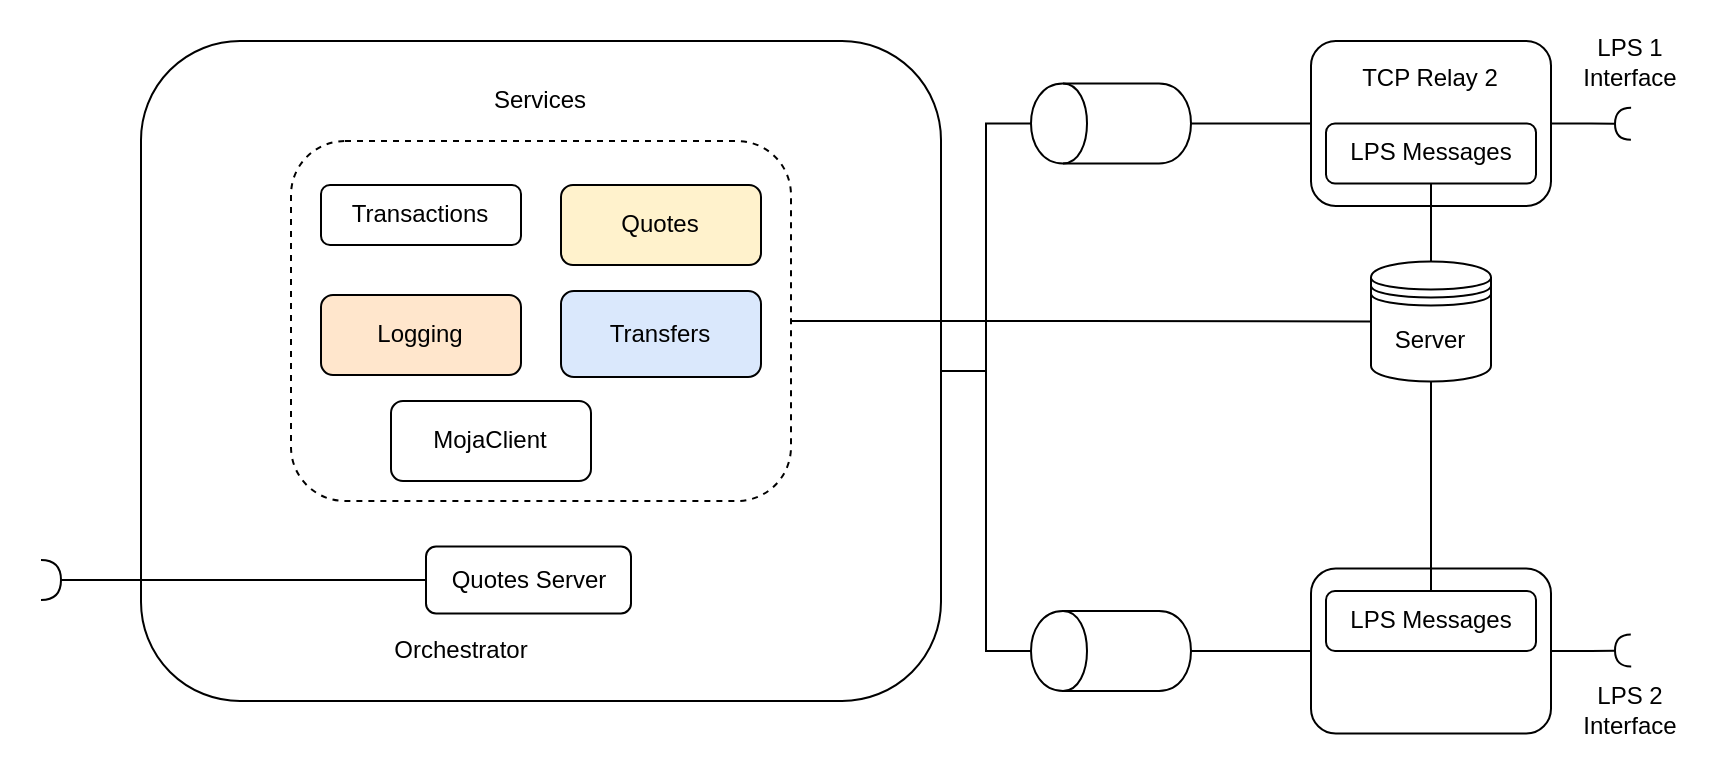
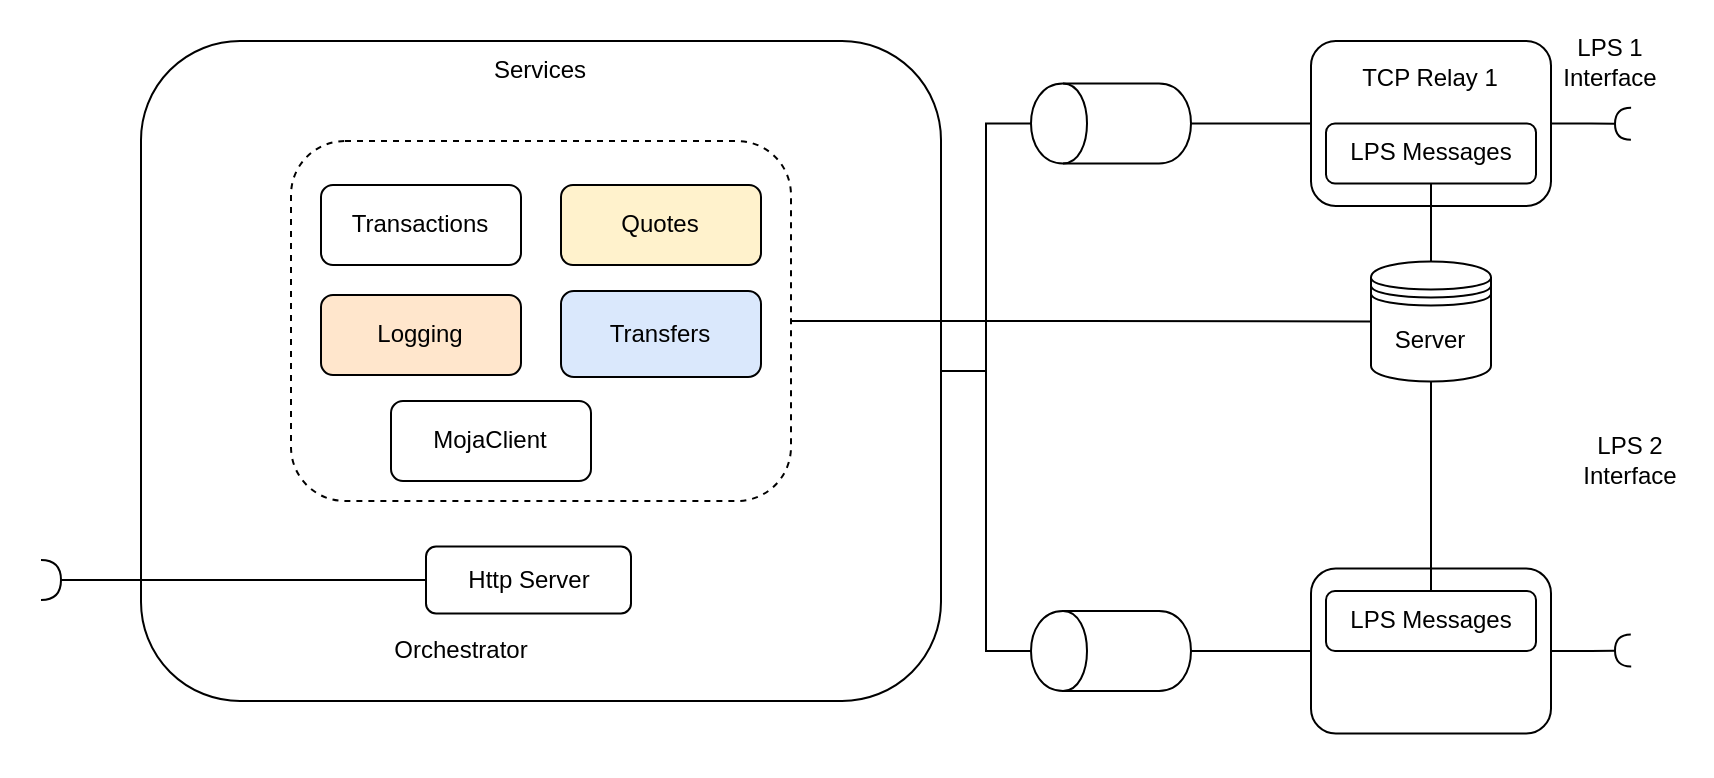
node "LPS 1 Interface": moved (1631, 64) -> (1611, 64)
node "TCP Relay 2": label "TCP Relay 2" -> "TCP Relay 1"
node "Services": moved (541, 101) -> (541, 71)
node "Transactions": size 200x60 -> 200x80
node "Quotes Server": label "Quotes Server" -> "Http Server"
node "LPS 2 Interface": moved (1631, 711) -> (1631, 461)
